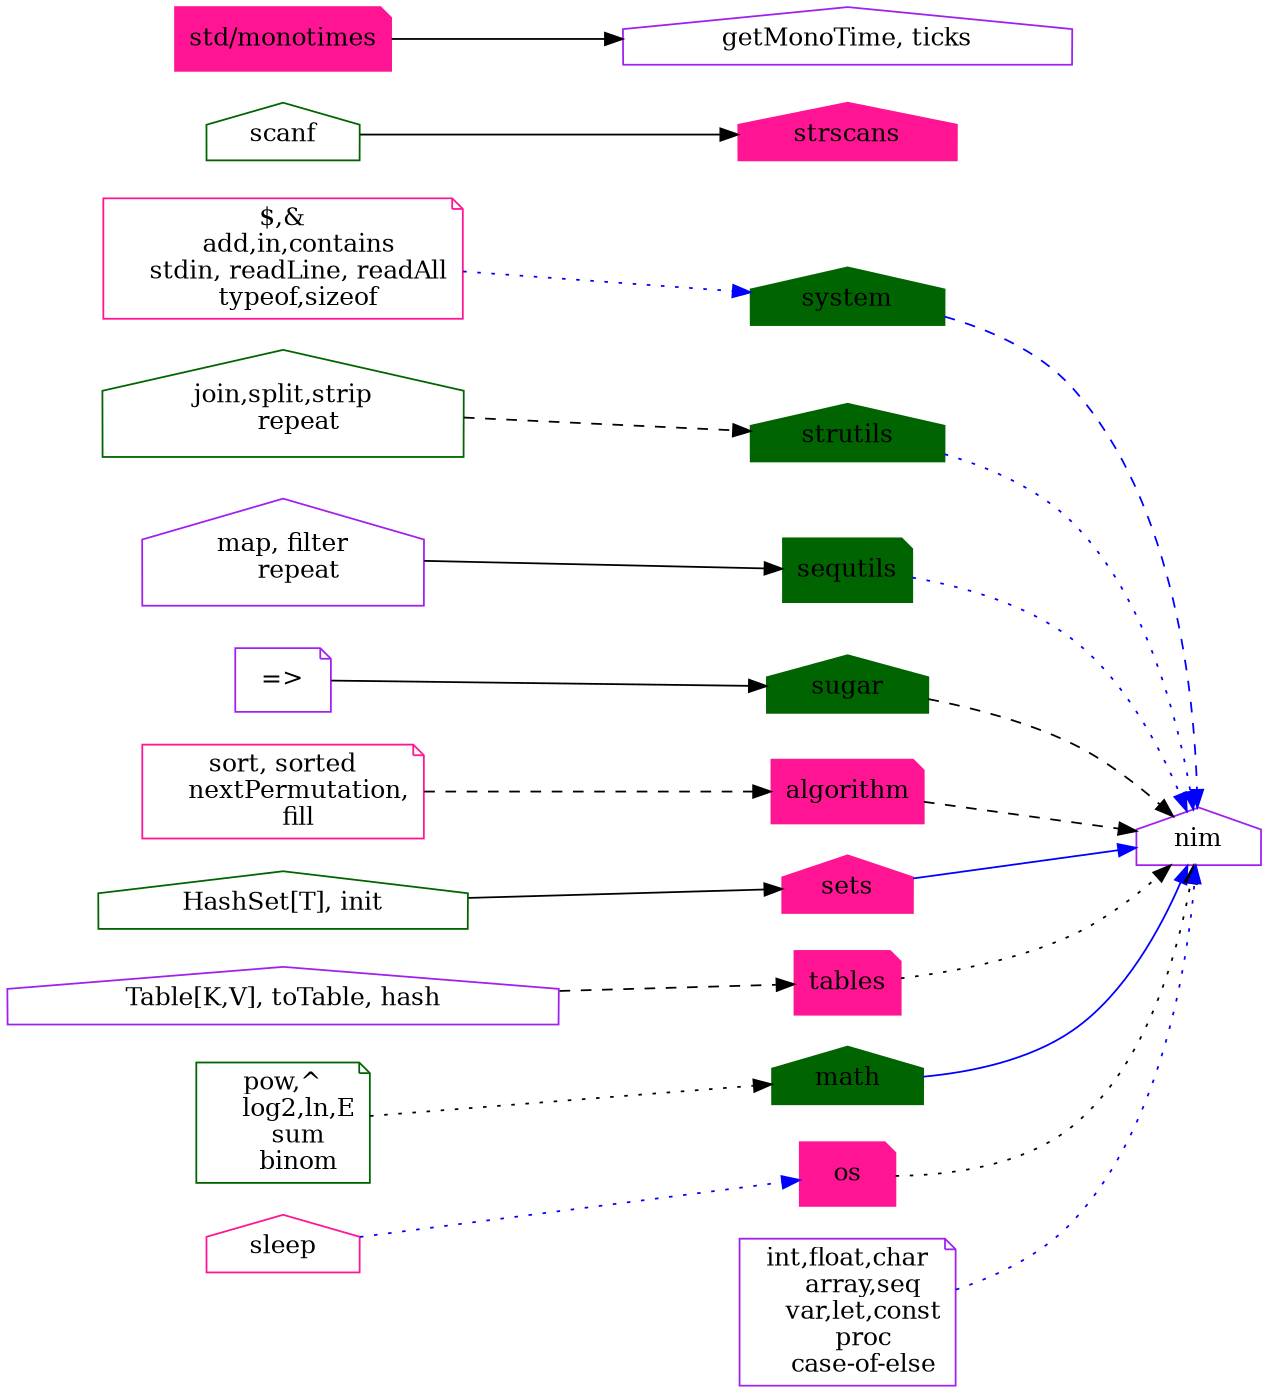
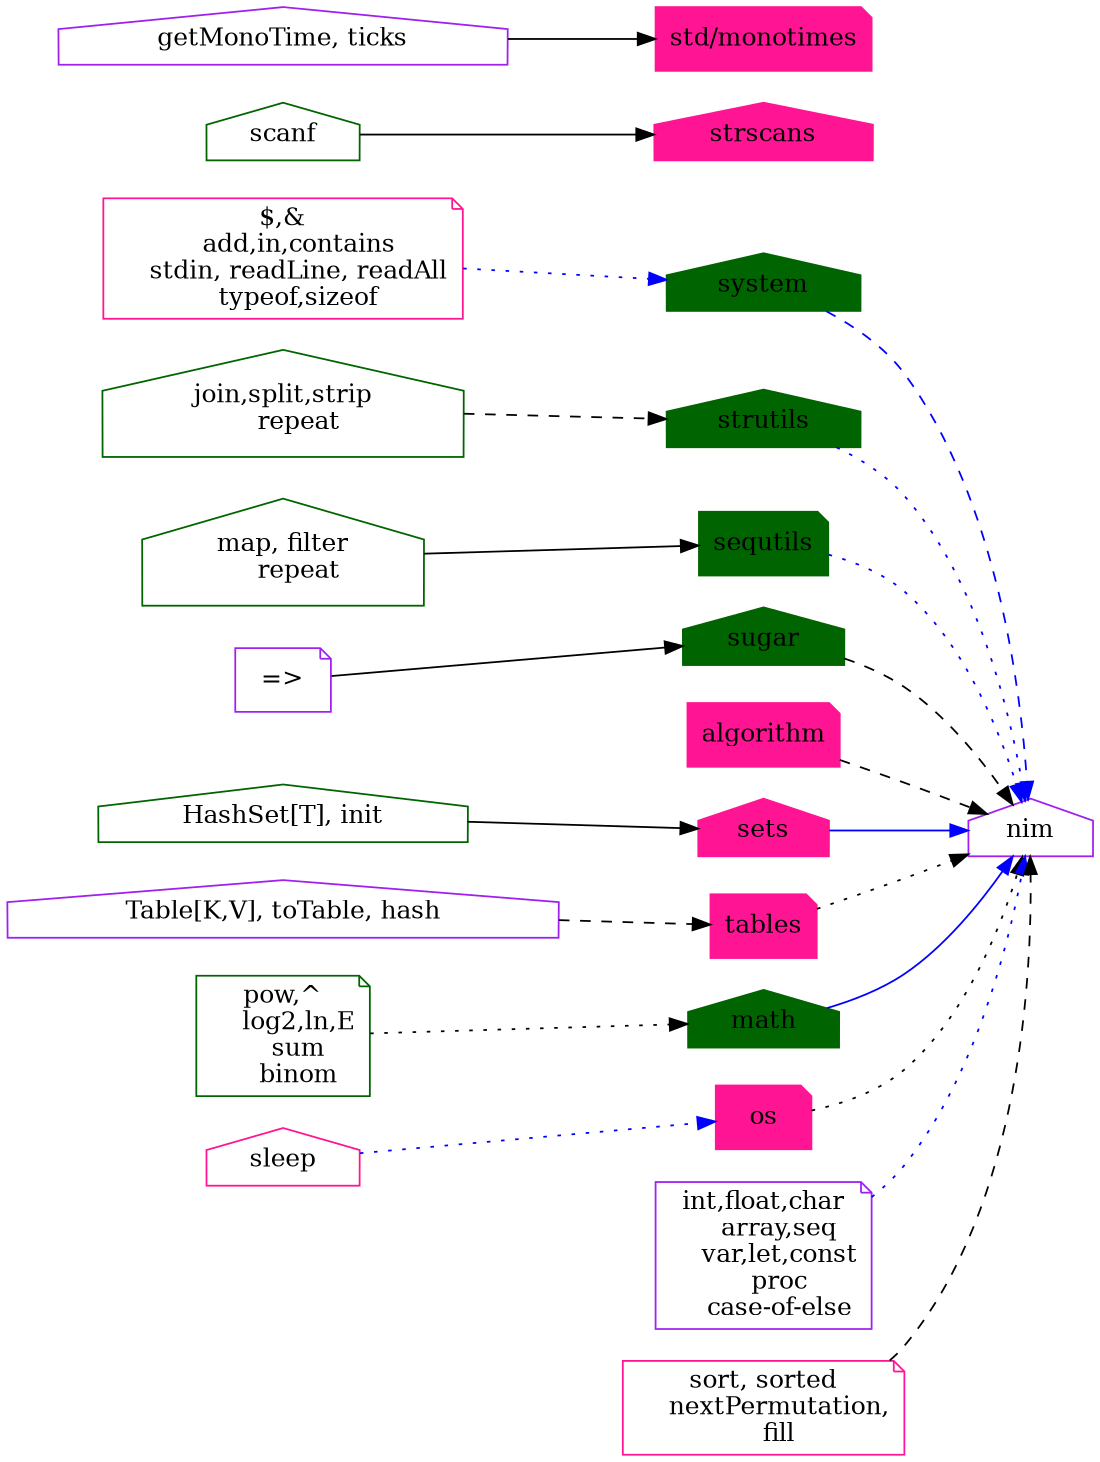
edge "std/monotimes" -> "getMonoTime, ticks": reversed
node "map, filter repeat": color purple -> darkgreen
edge "sort, sorted nextPermutation, fill" -> "algorithm": now "sort, sorted nextPermutation, fill" -> "nim"
